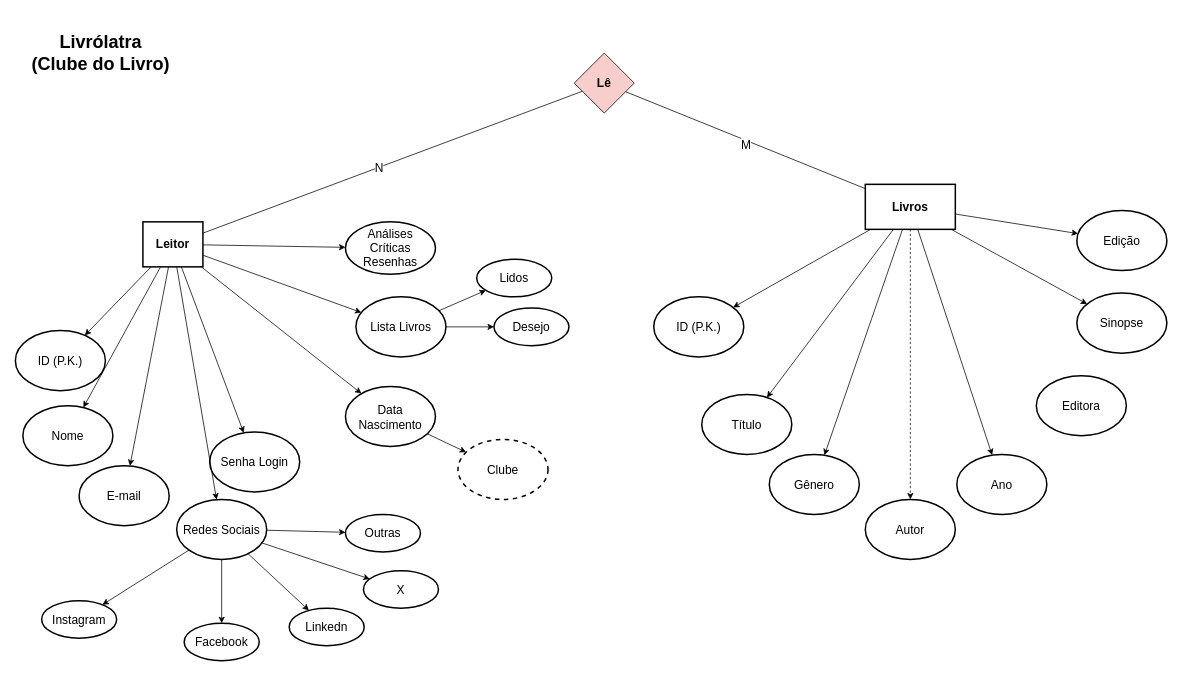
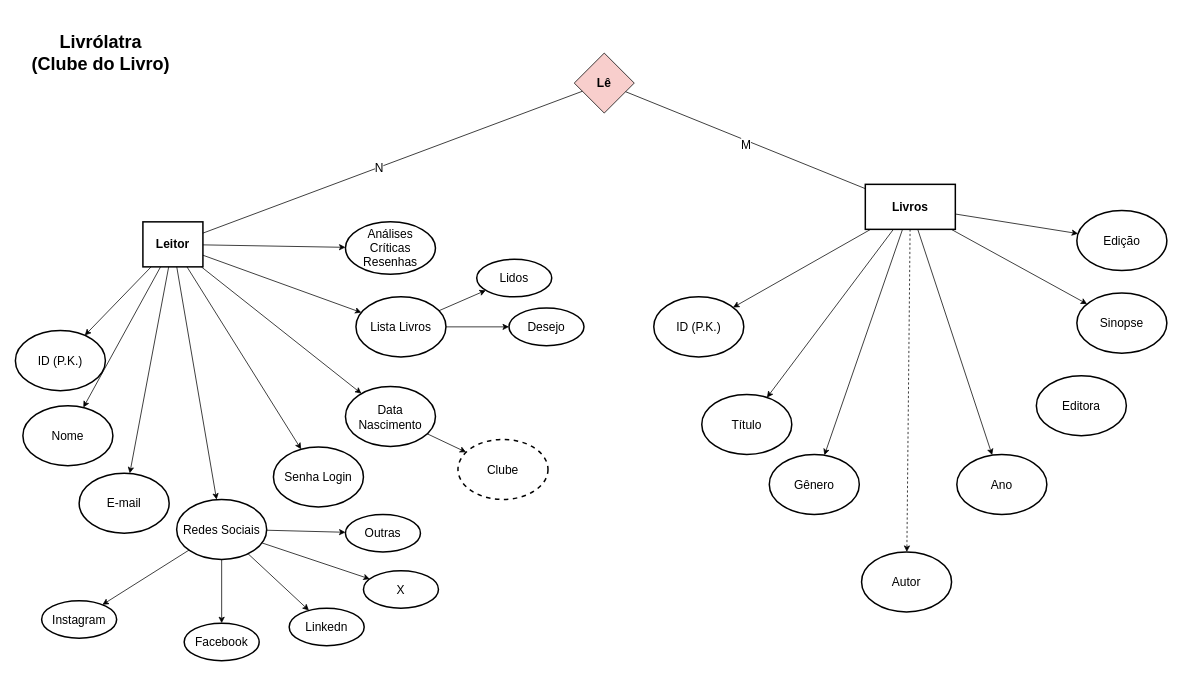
node "Desejo": moved (531, 327) -> (546, 327)
node "Senha Login": moved (255, 462) -> (318, 477)
node "E-mail": moved (124, 495) -> (124, 503)
node "Autor": moved (910, 529) -> (906, 582)
